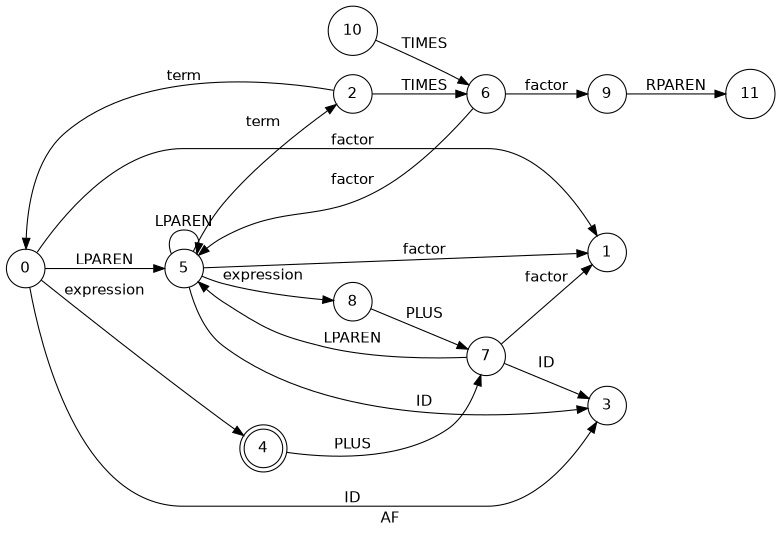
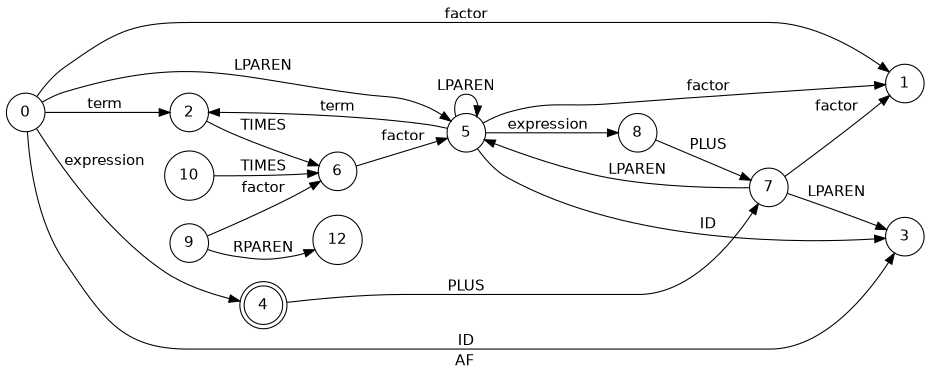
edge "6" -> "9": reversed
node "11": label "11" -> "12"
edge "2" -> "0": reversed
edge "7" -> "3": label "ID" -> "LPAREN"
